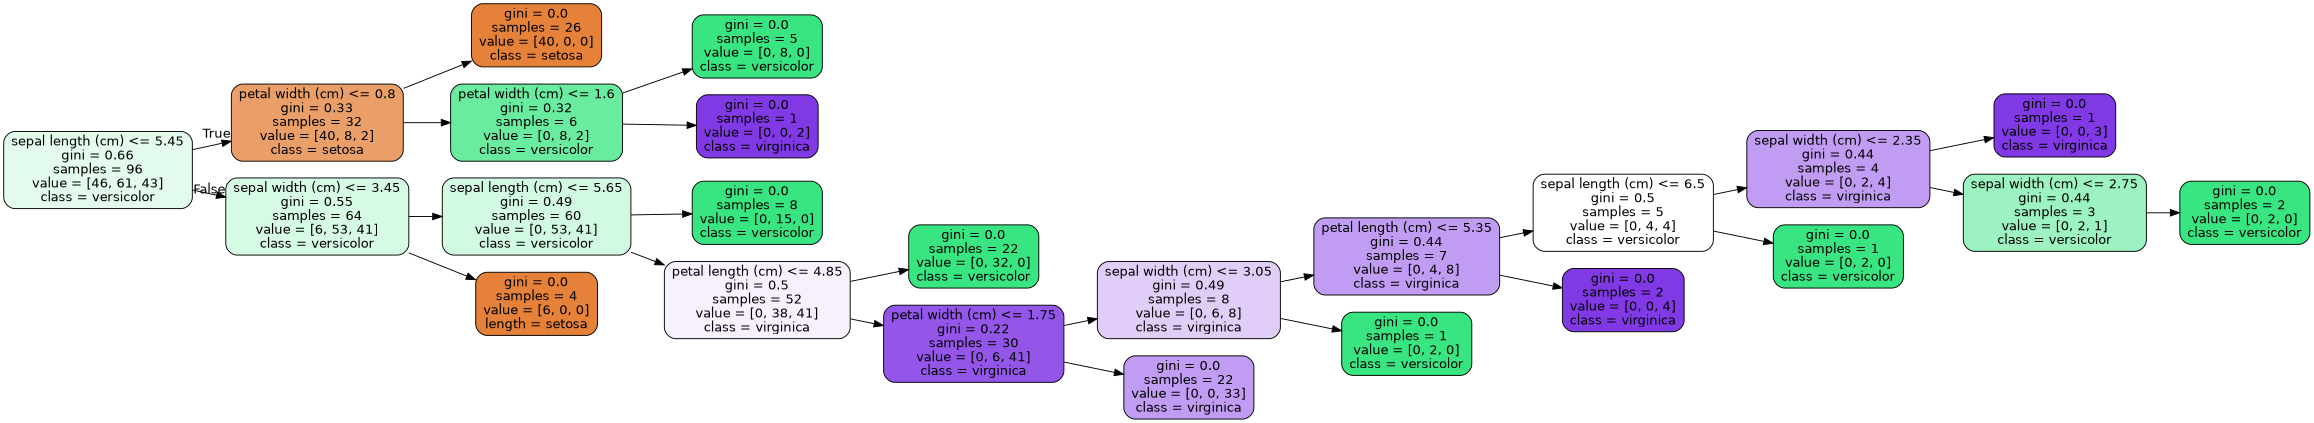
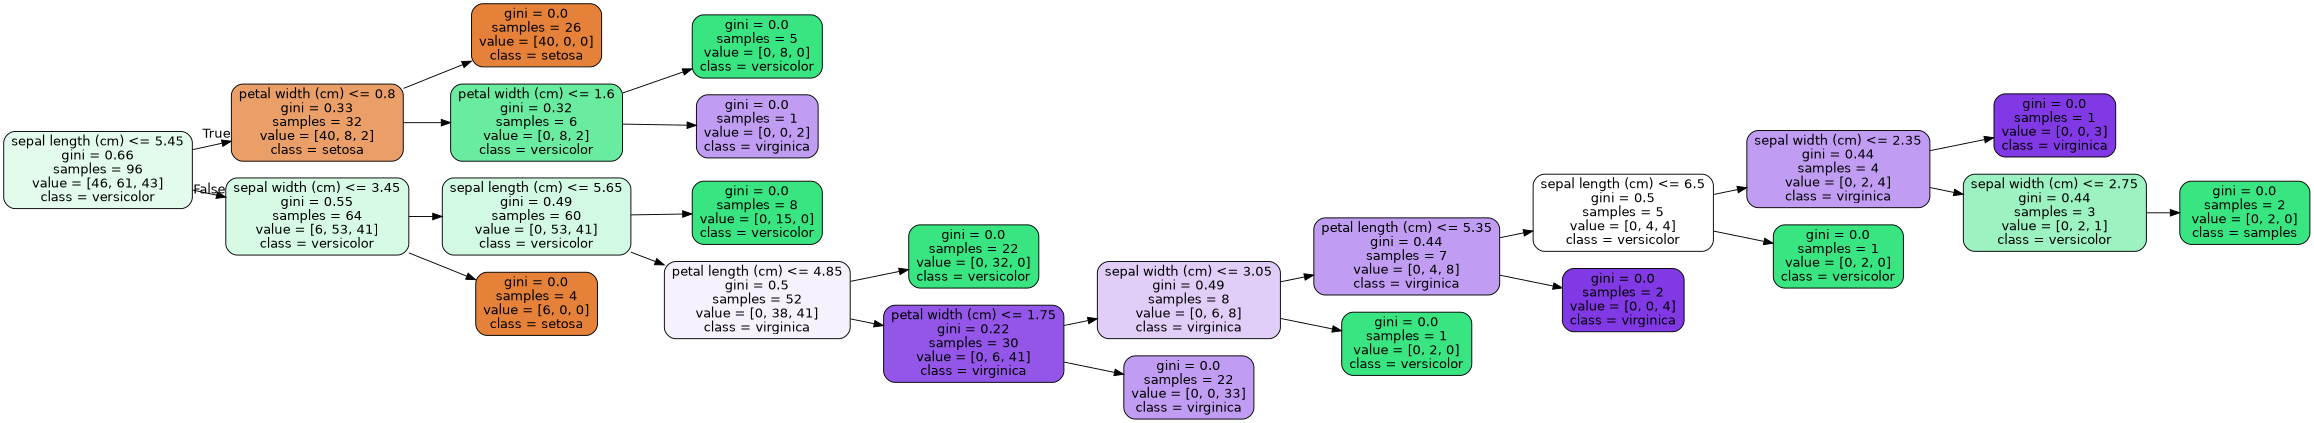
node "gini = 0.0 samples = 1 value = [0, 0, 2] class = virginica": fillcolor #8139e5 -> #c09cf2
node "gini = 0.0 samples = 2 value = [0, 2, 0] class = versicolor": label "gini = 0.0 samples = 2 value = [0, 2, 0] class = versicolor" -> "gini = 0.0 samples = 2 value = [0, 2, 0] class = samples"
node "gini = 0.0 samples = 4 value = [6, 0, 0] length = setosa": label "gini = 0.0 samples = 4 value = [6, 0, 0] length = setosa" -> "gini = 0.0 samples = 4 value = [6, 0, 0] class = setosa"
